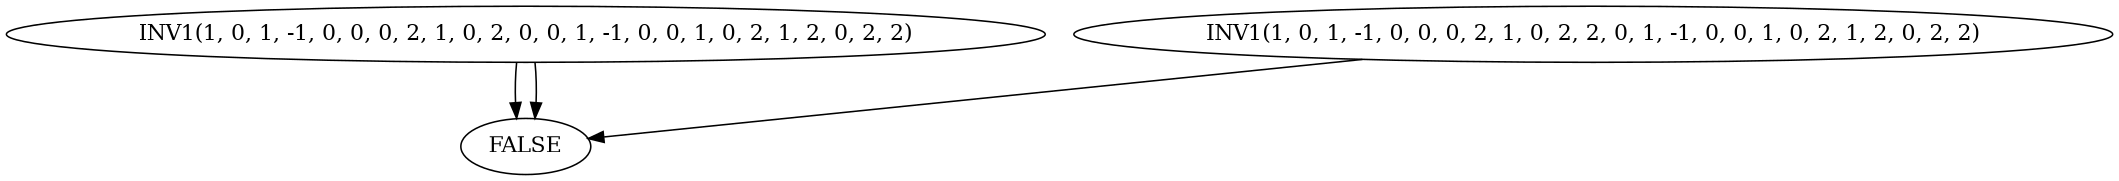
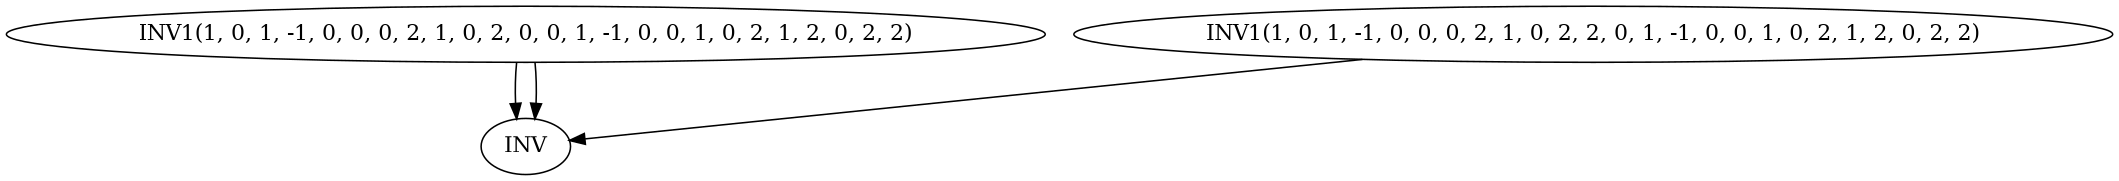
node "FALSE": label "FALSE" -> "INV"
